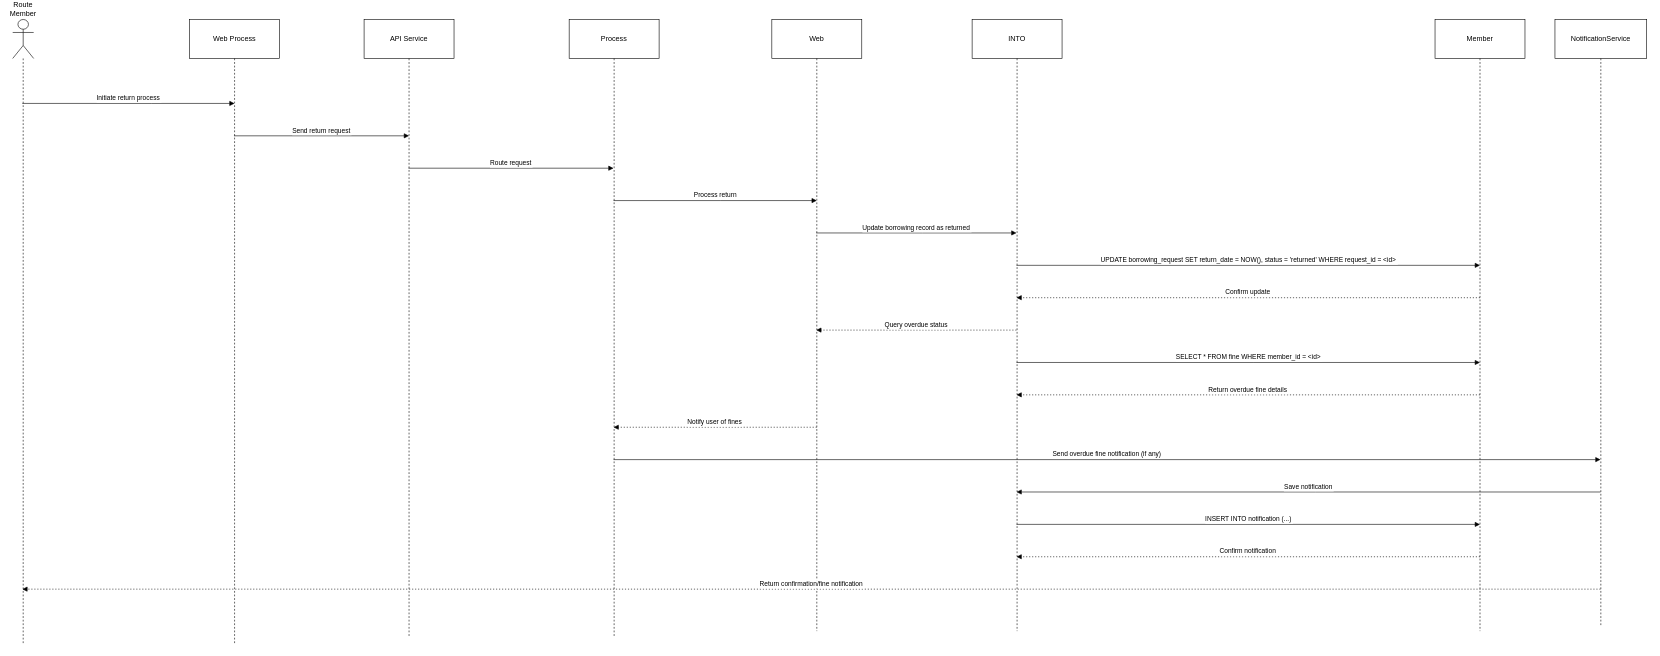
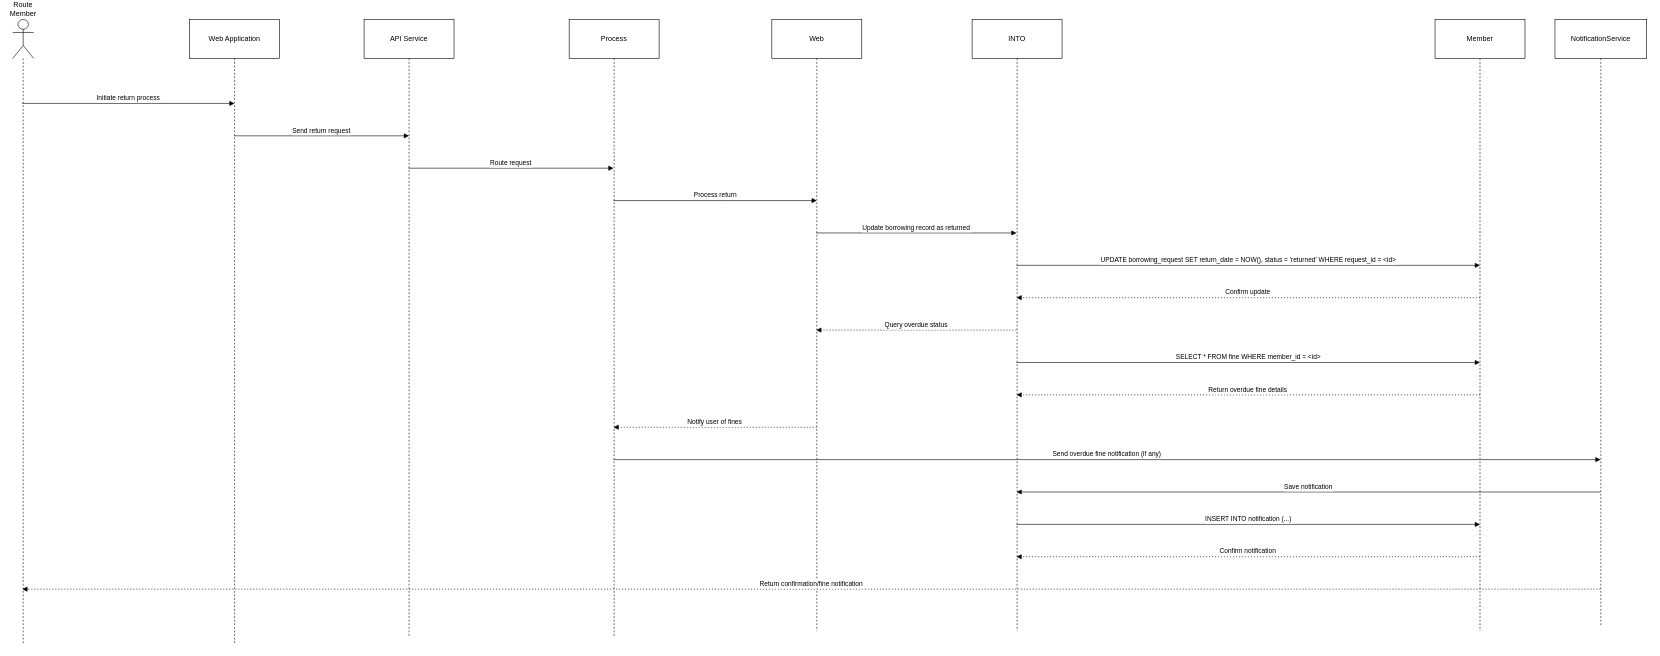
node "Web Process": label "Web Process" -> "Web Application"
